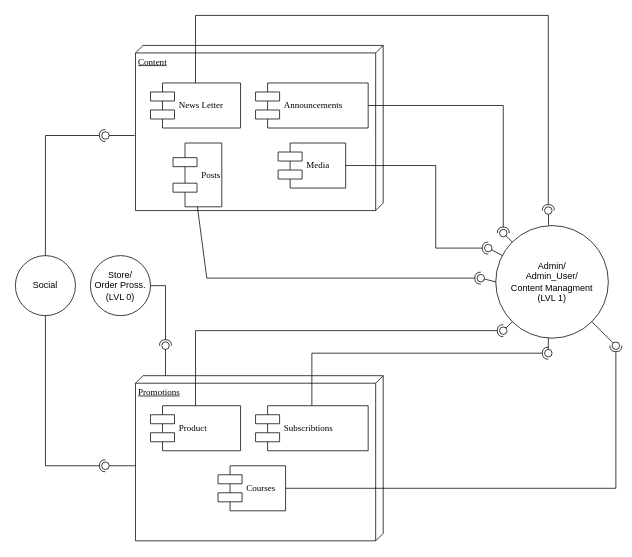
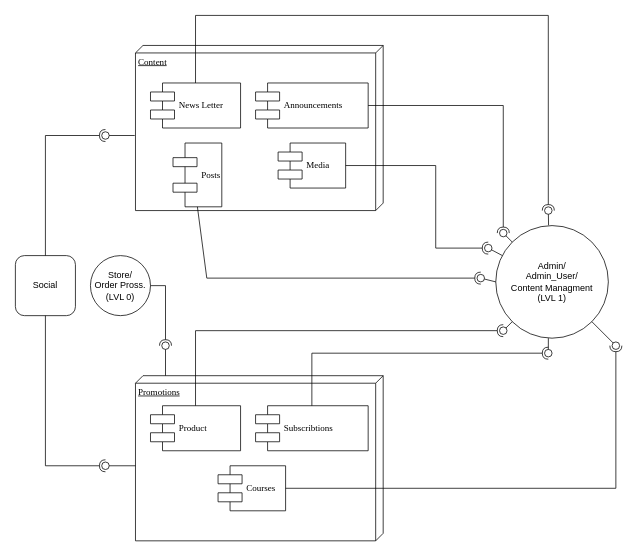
node "Social": shape ellipse -> rounded rectangle
